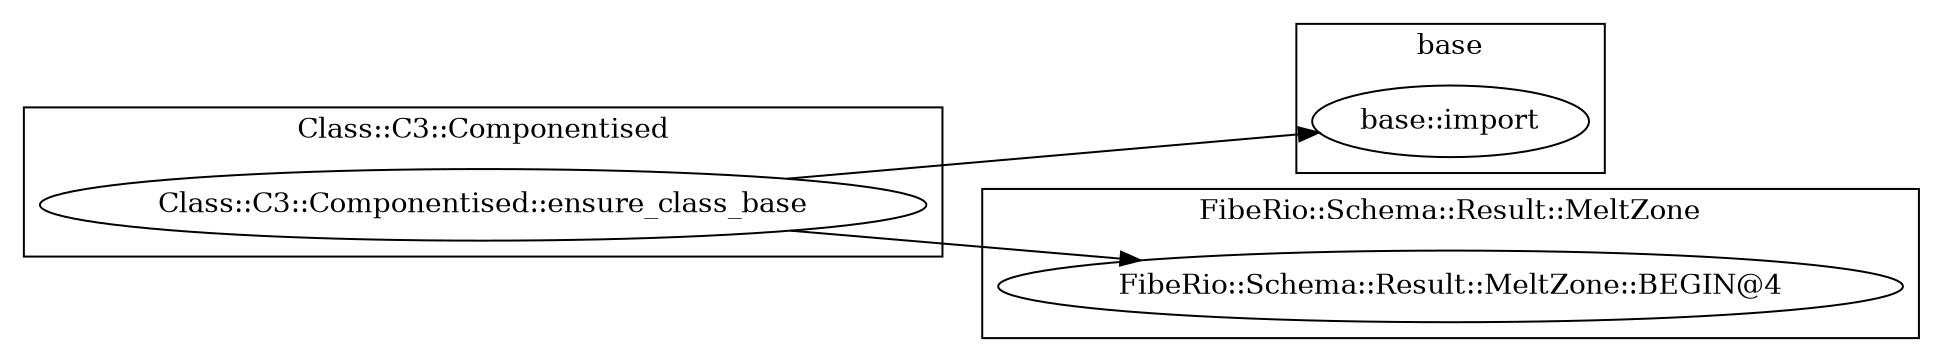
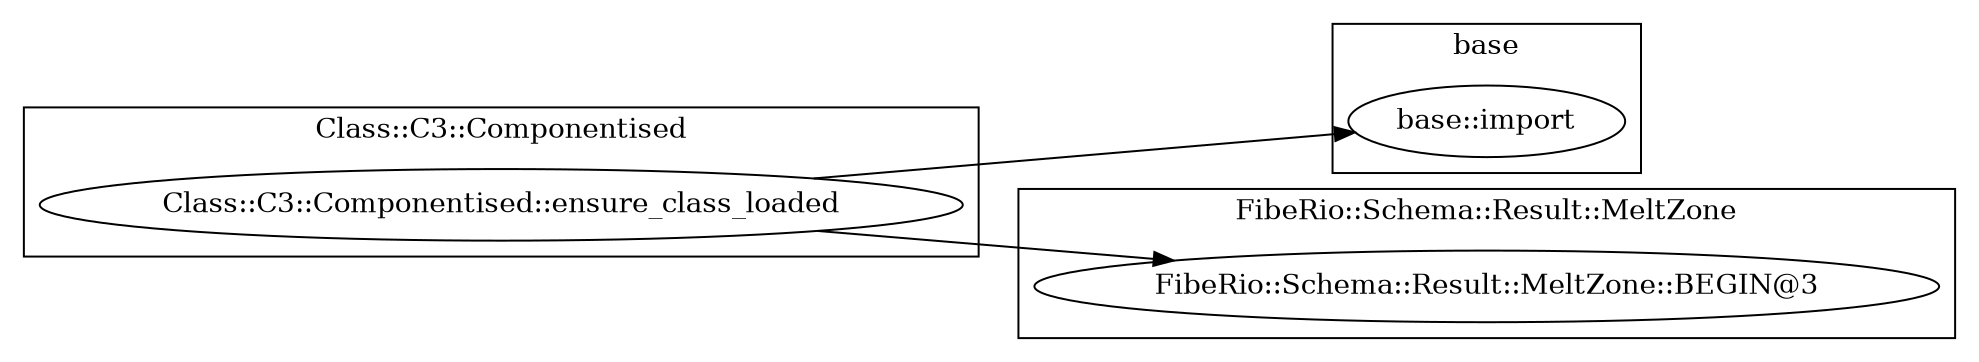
node "Class::C3::Componentised::ensure_class_base": label "Class::C3::Componentised::ensure_class_base" -> "Class::C3::Componentised::ensure_class_loaded"
node "FibeRio::Schema::Result::MeltZone::BEGIN@4": label "FibeRio::Schema::Result::MeltZone::BEGIN@4" -> "FibeRio::Schema::Result::MeltZone::BEGIN@3"
